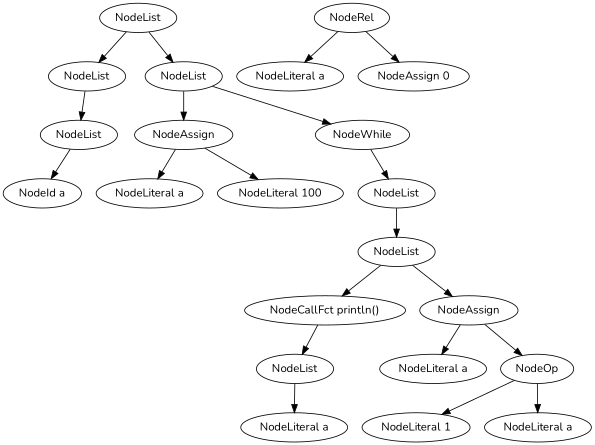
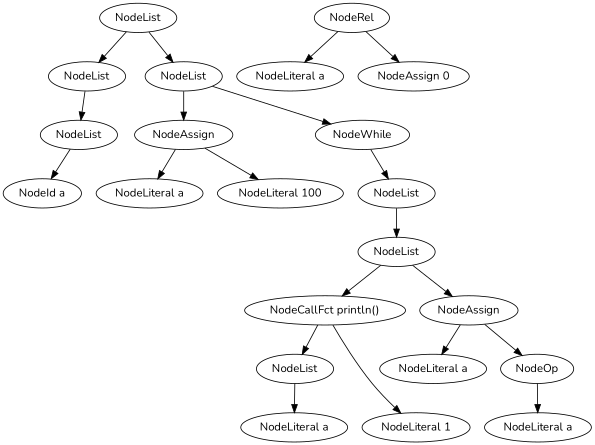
edge "NodeOp" -> "NodeLiteral 1": now "NodeCallFct println()" -> "NodeLiteral 1"
